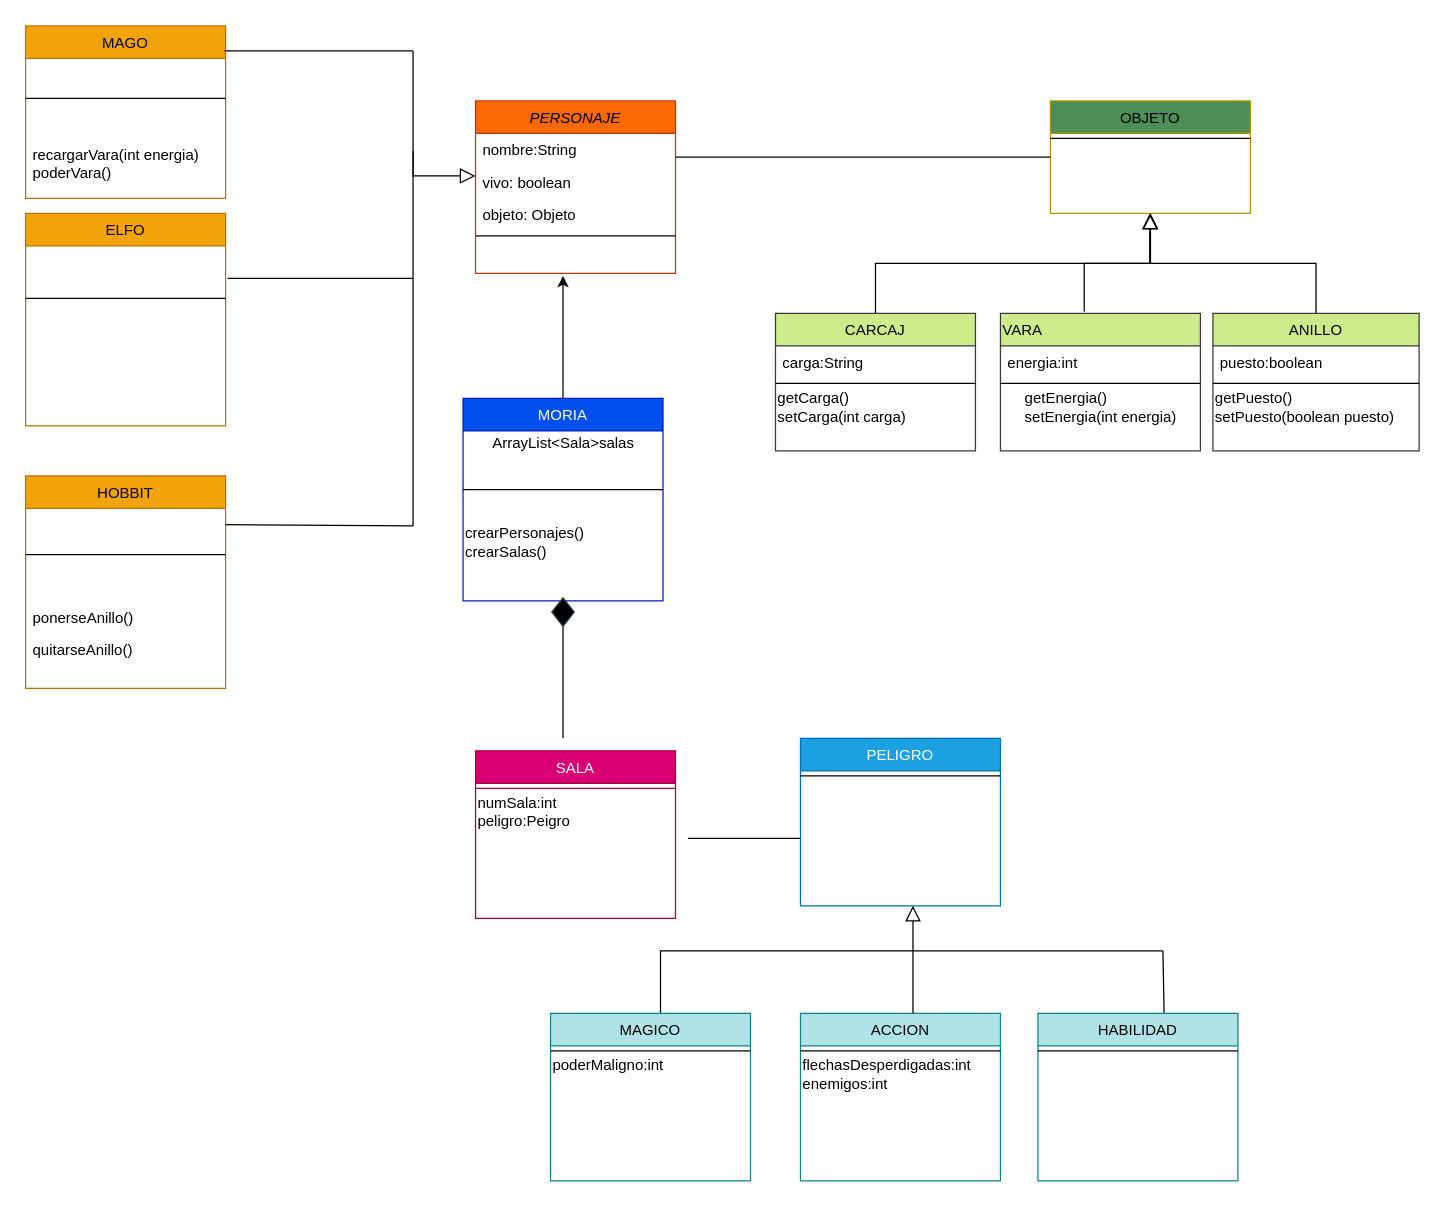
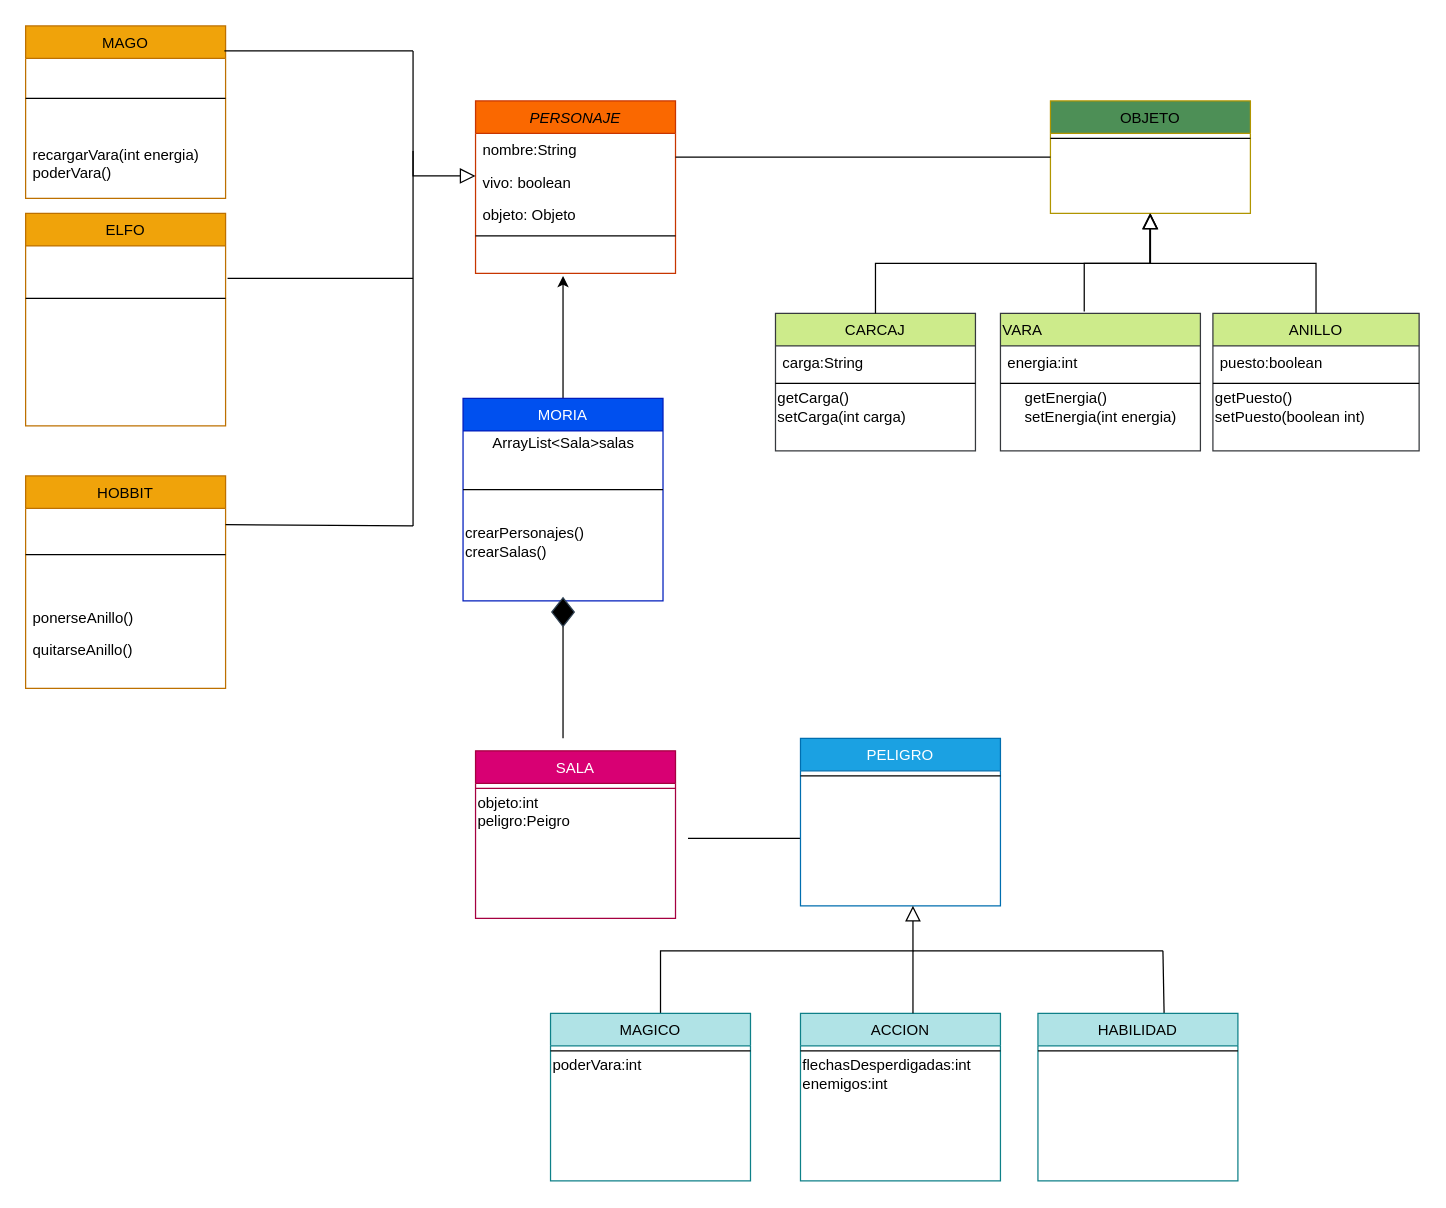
node "getPuesto() setPuesto(boolean puesto)": label "getPuesto() setPuesto(boolean puesto)" -> "getPuesto() setPuesto(boolean int)"
node "numSala:int peligro:Peigro": label "numSala:int peligro:Peigro" -> "objeto:int peligro:Peigro"
node "poderMaligno:int": label "poderMaligno:int" -> "poderVara:int"
